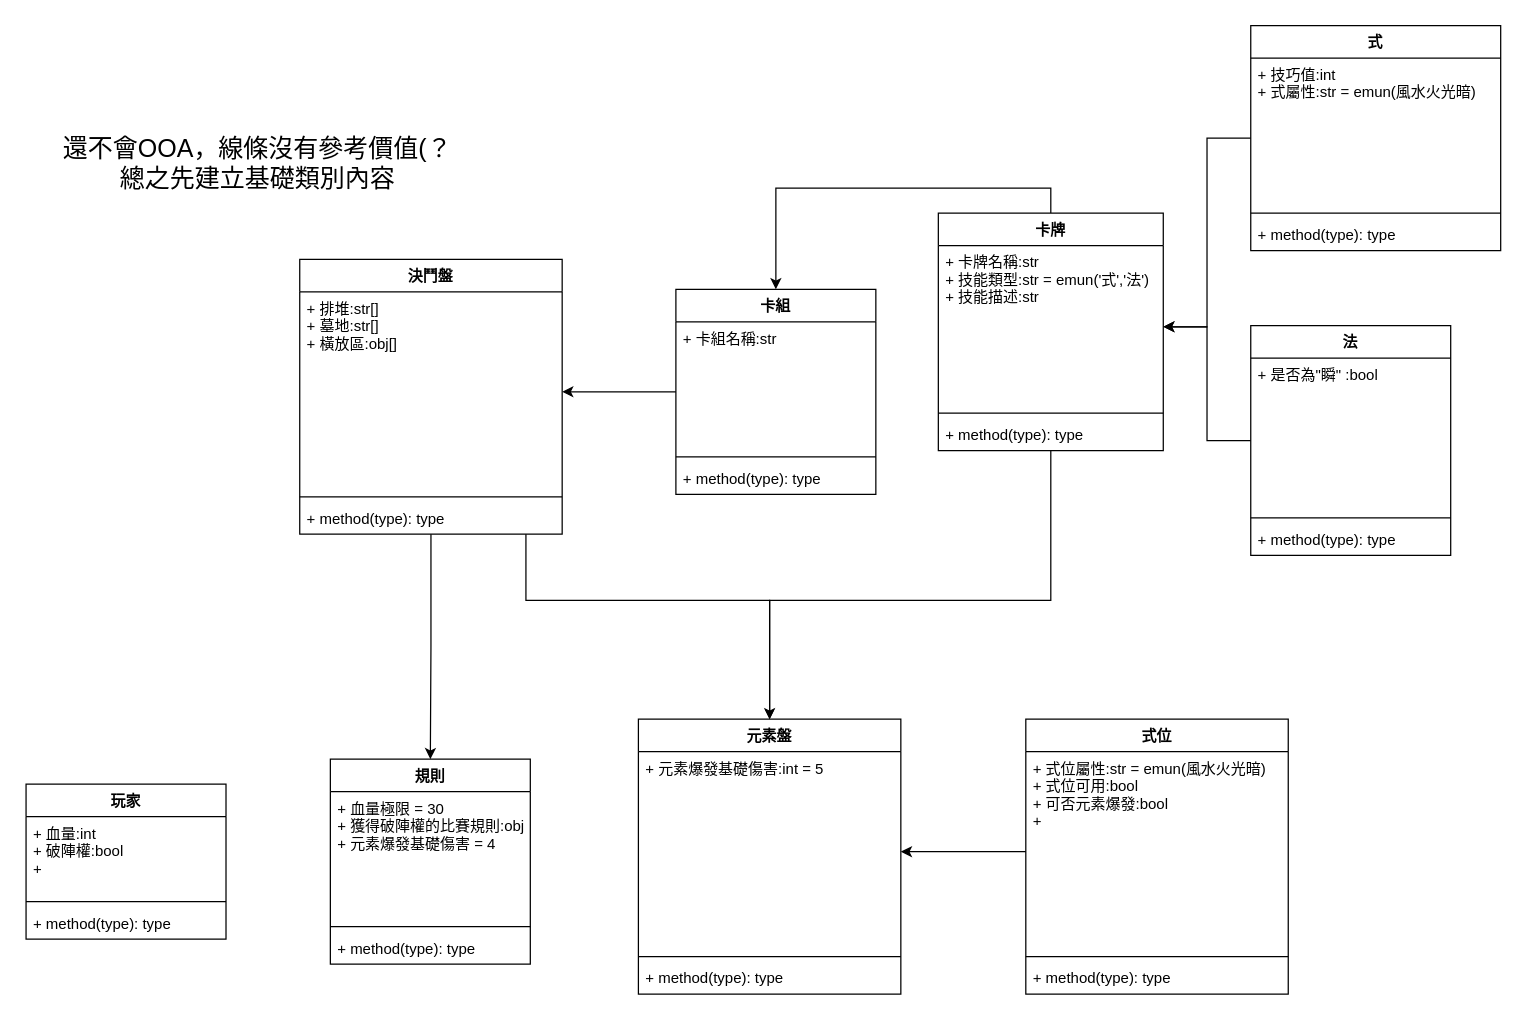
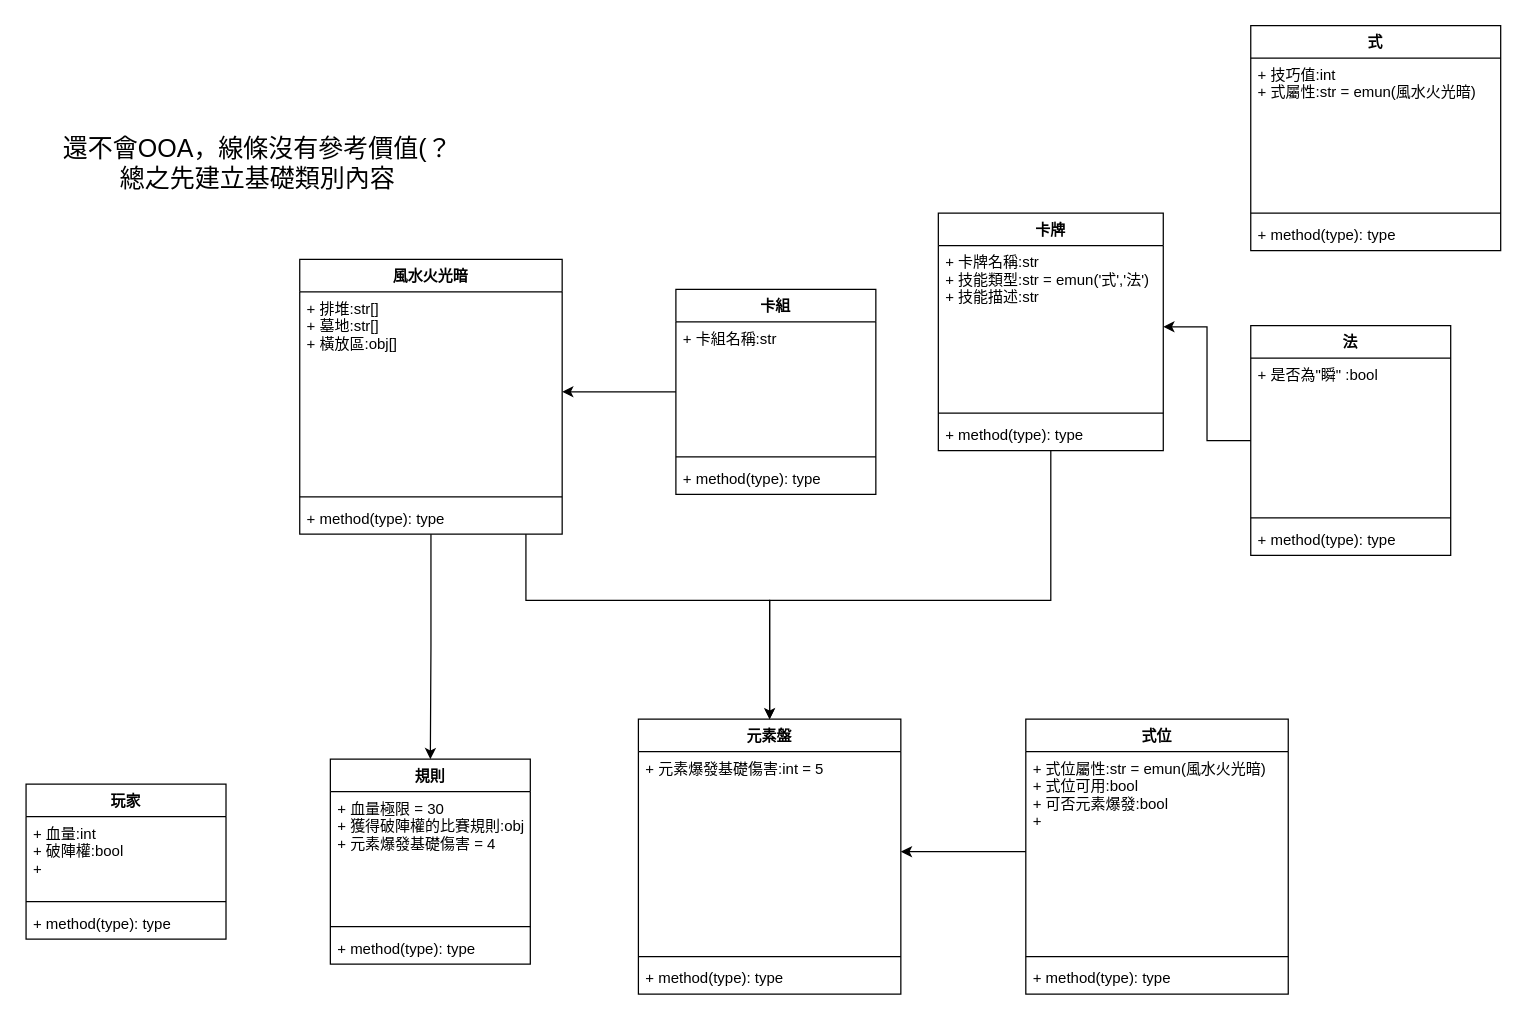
edge "卡牌" -> "卡組": removed
edge "式" -> "+ 卡牌名稱:str + 技能類型:str = emun('式','法') + 技能描述:str": removed
node "決鬥盤": label "決鬥盤" -> "風水火光暗"
